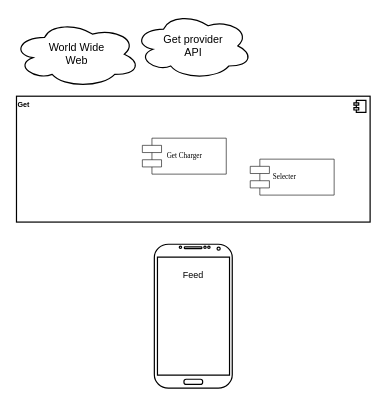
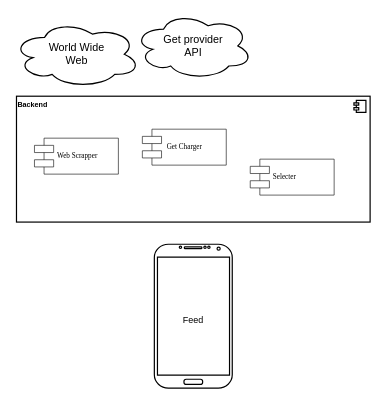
node "Get": label "Get" -> "Backend"
node "Web Scrapper": added
node "Get Charger": moved (185, 156) -> (185, 147)
node "Feed": moved (194, 275) -> (194, 320)
